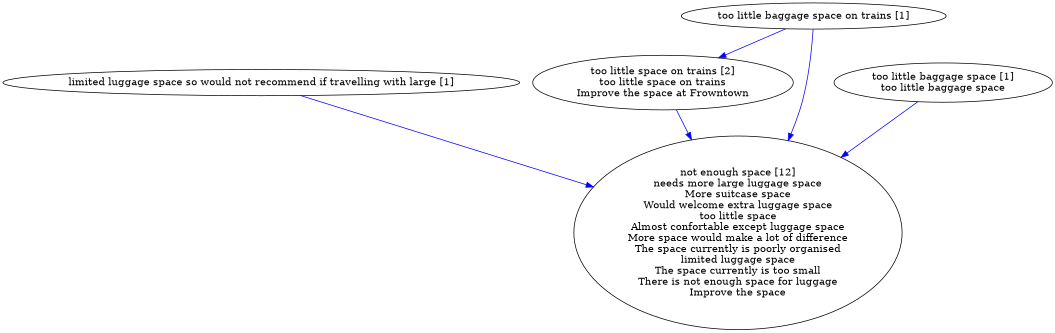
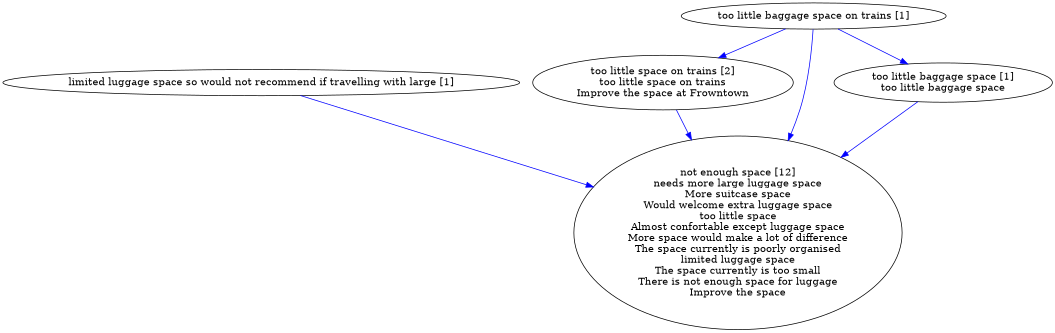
edge "too little baggage space on trains [1]" -> "too little baggage space [1] too little baggage space": added
